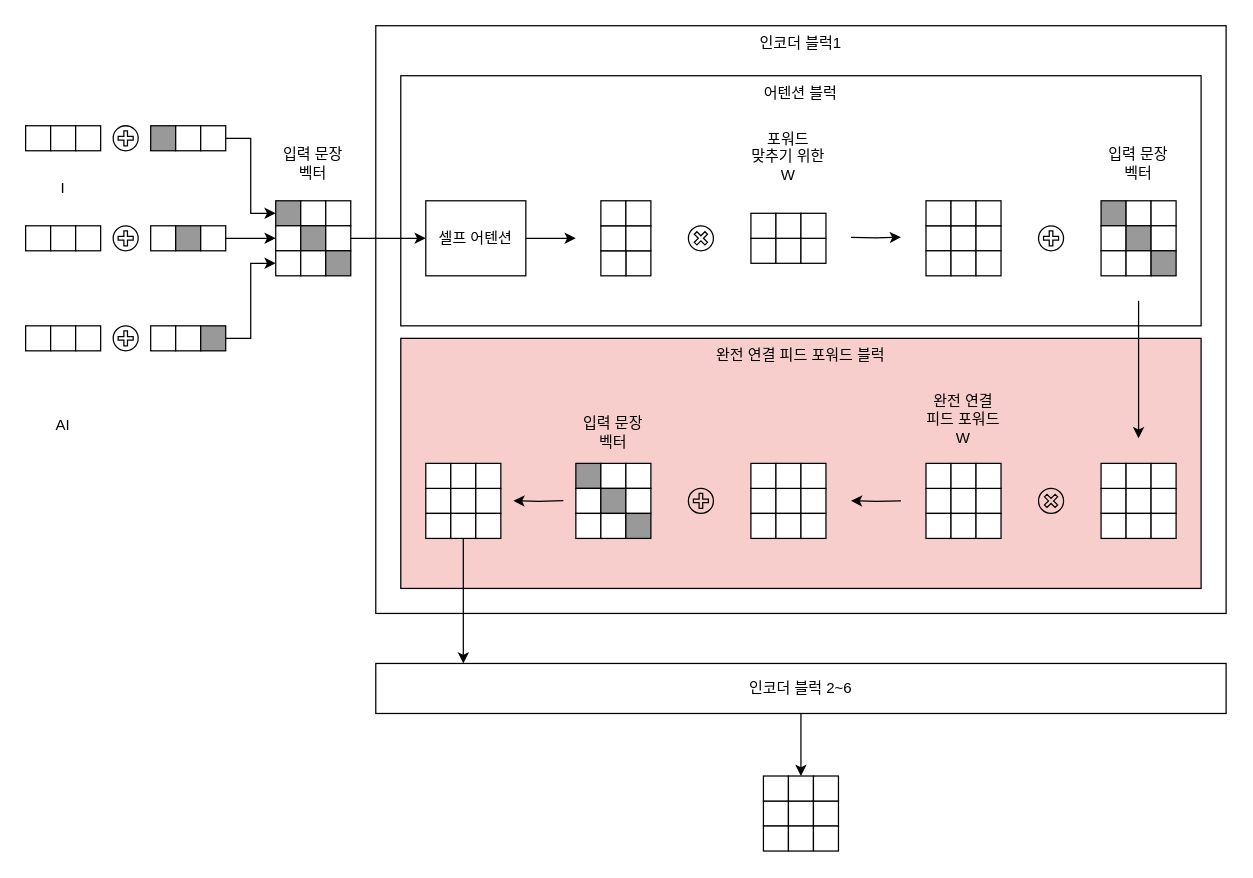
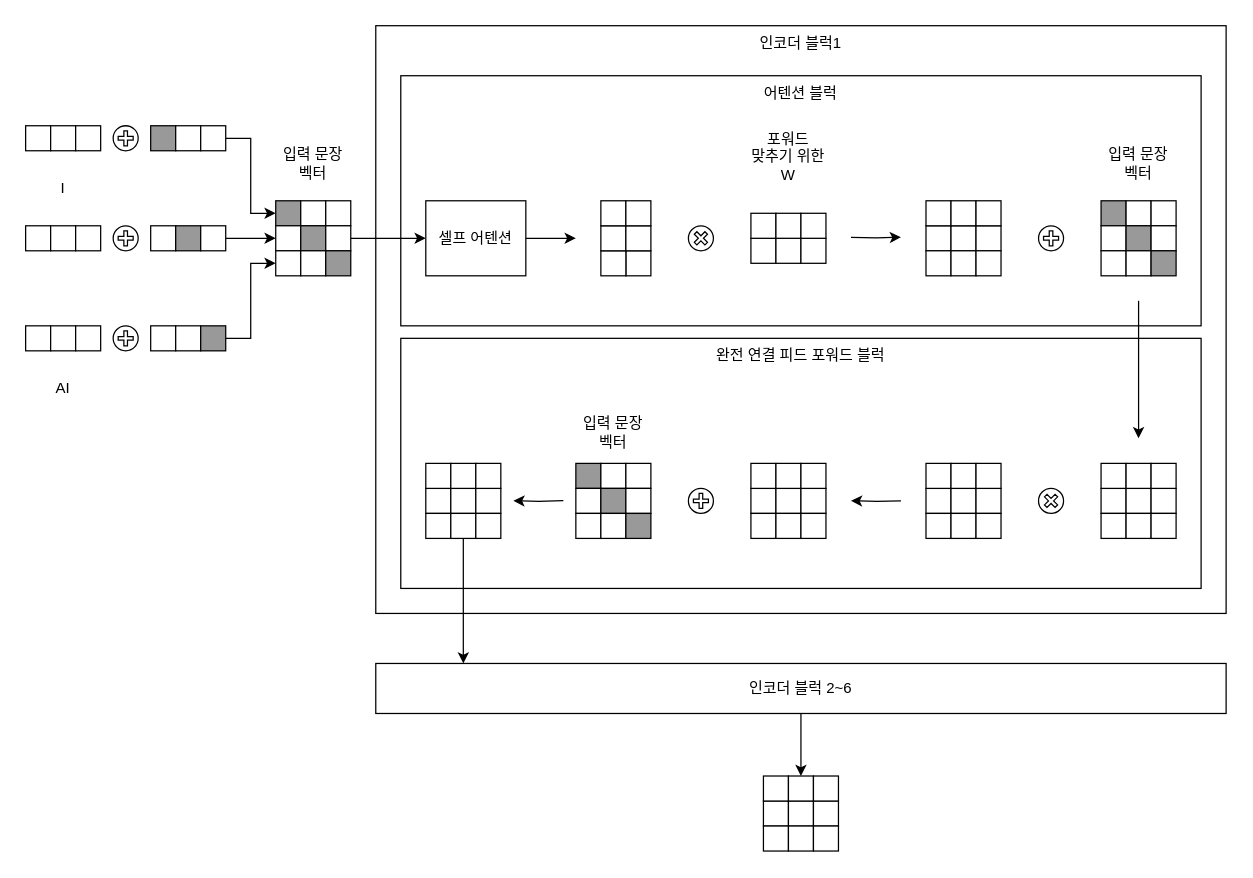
node "완전 연결 피드 포워드 블럭": fillcolor #f8cecc -> #ffffff
node "완전 연결 피드 포워드 W": removed
node "AI": moved (63, 426) -> (63, 388)
